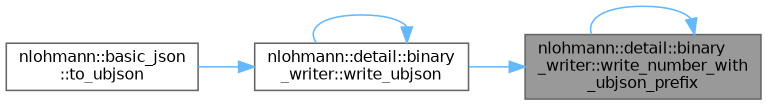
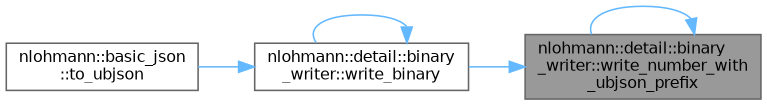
node "nlohmann::detail::binary _writer::write_ubjson": label "nlohmann::detail::binary _writer::write_ubjson" -> "nlohmann::detail::binary _writer::write_binary"
